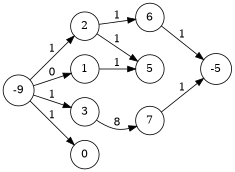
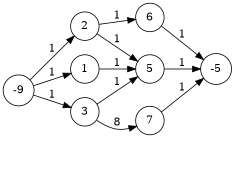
edge "5" -> "-5": added, label "1"
edge "-9" -> "1": label "0" -> "1"
edge "3" -> "5": added, label "1"
node "0": removed
